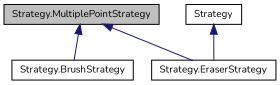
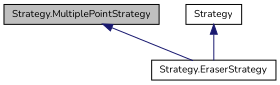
node "Strategy.BrushStrategy": removed
